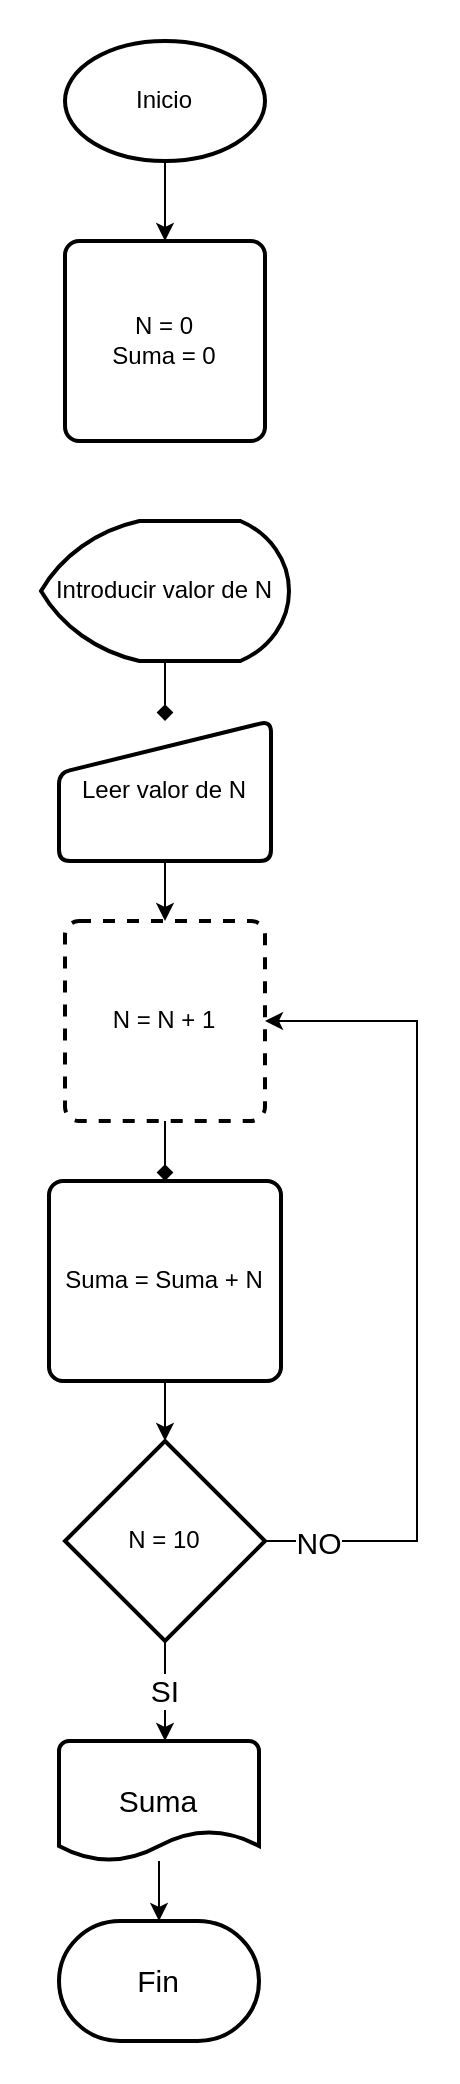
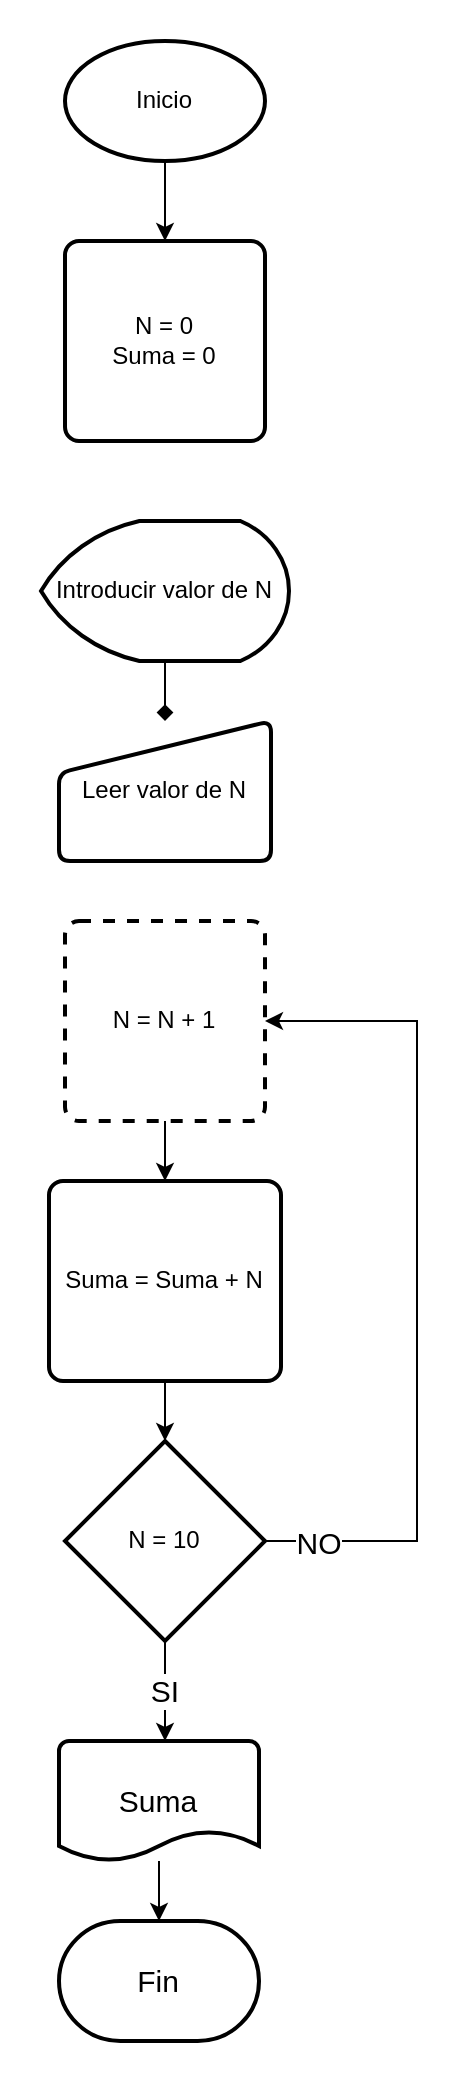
edge "Leer valor de N" -> "N = N + 1": removed
edge "N = N + 1" -> "Suma = Suma + N": arrowhead diamond -> classic
